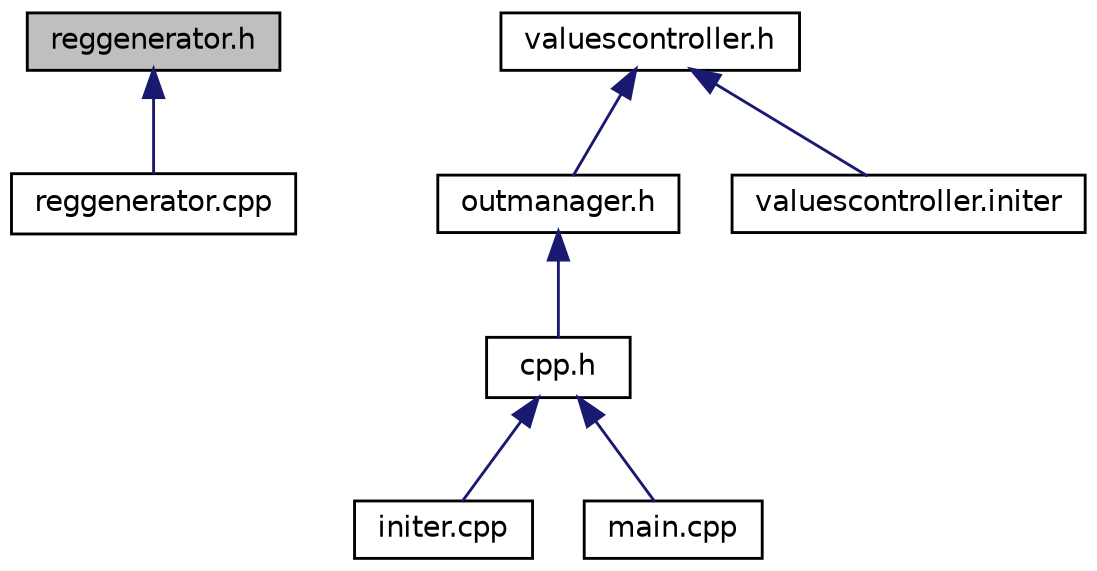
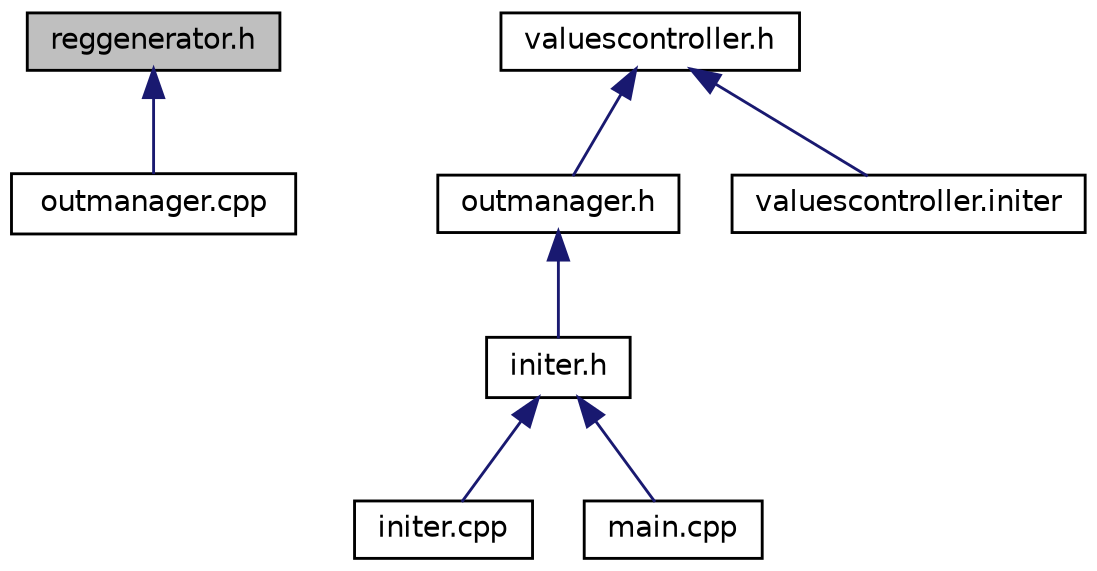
node "reggenerator.cpp": label "reggenerator.cpp" -> "outmanager.cpp"
node "cpp.h": label "cpp.h" -> "initer.h"
